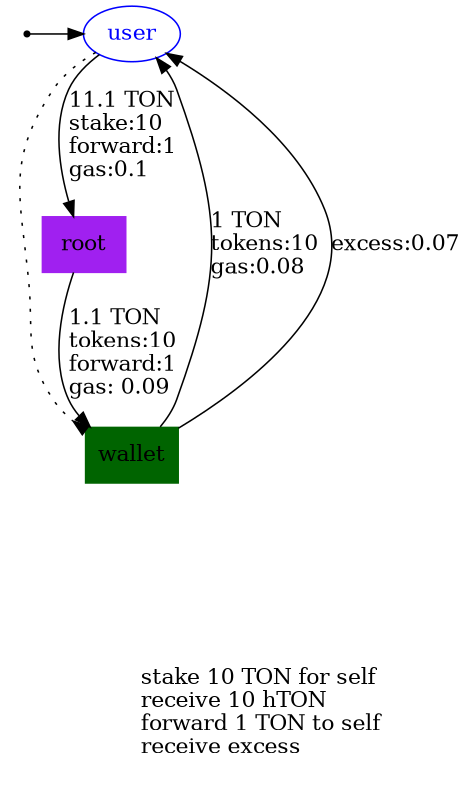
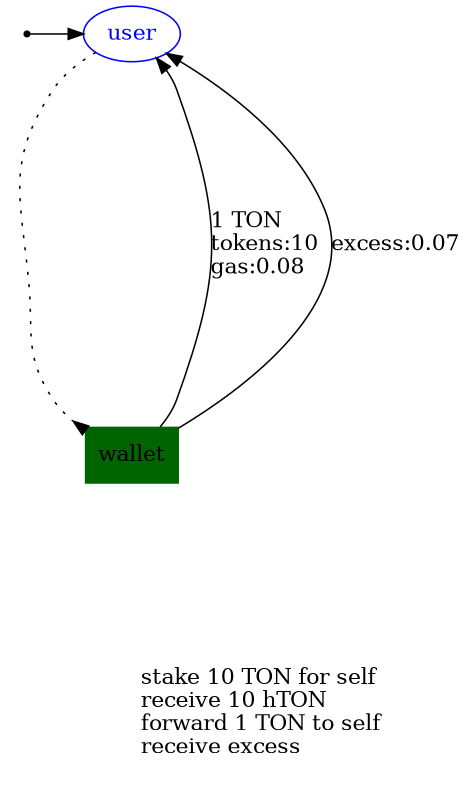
node "root": removed
